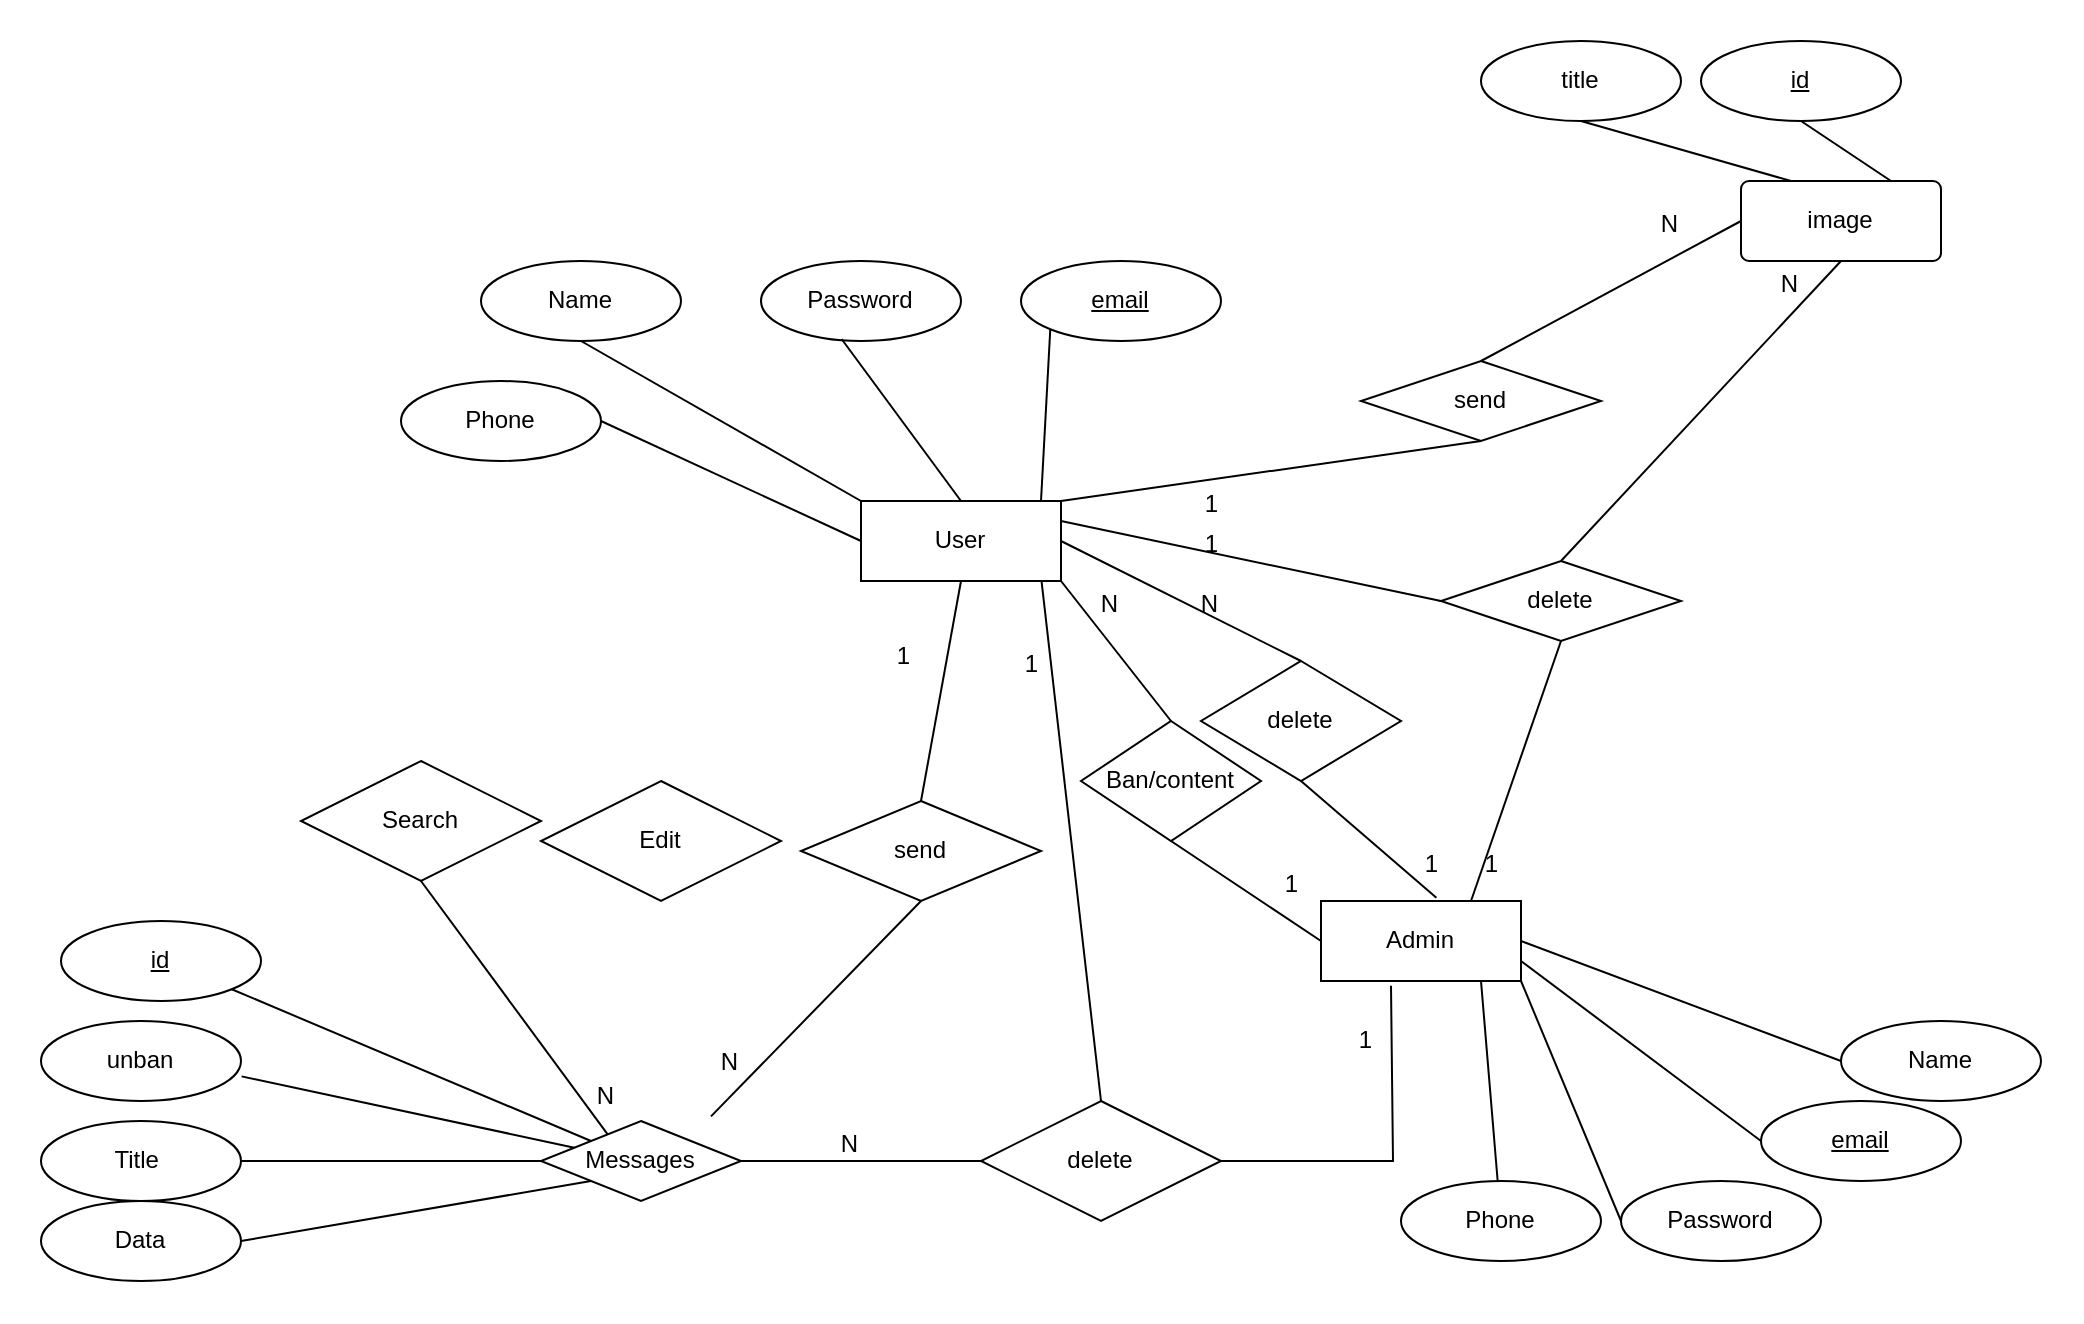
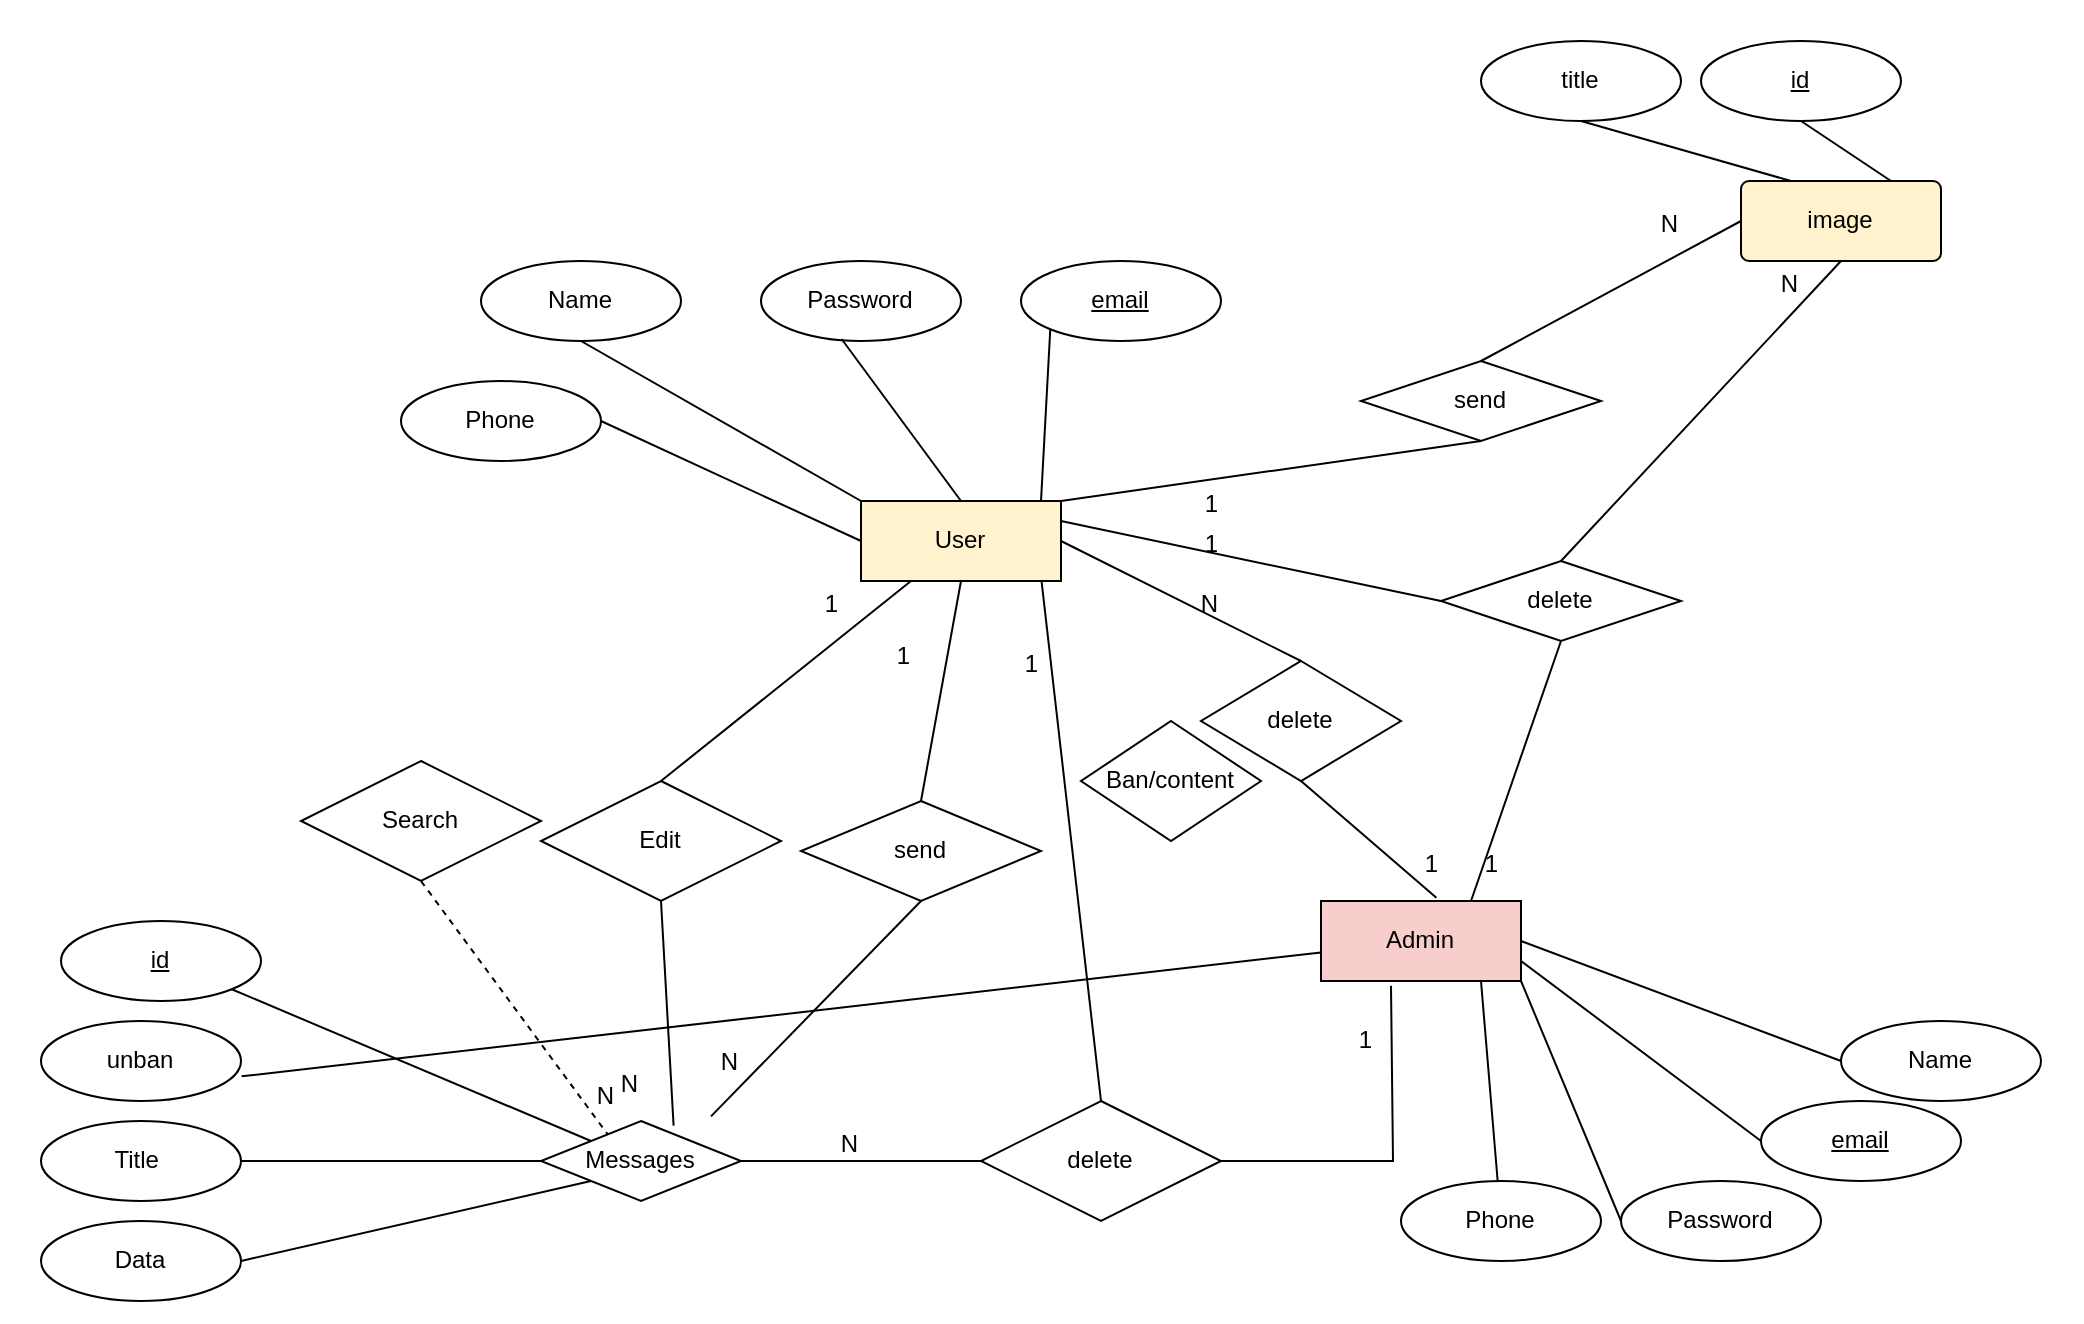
node "image": fillcolor #ffffff -> #fff2cc
node "User": fillcolor #ffffff -> #fff2cc
edge "User" -- "Ban/content": removed, label "N"
edge "User" -- "Edit": added, label "1"
edge "Ban/content" -- "Admin": removed, label "1"
node "Admin": fillcolor #ffffff -> #f8cecc
edge "Search" -- "Messages": style solid -> dashed
edge "Edit" -- "Messages": added, label "N"
edge "unban" -- "Messages": now "unban" -- "Admin"
node "Data": moved (141, 1241) -> (141, 1261)
